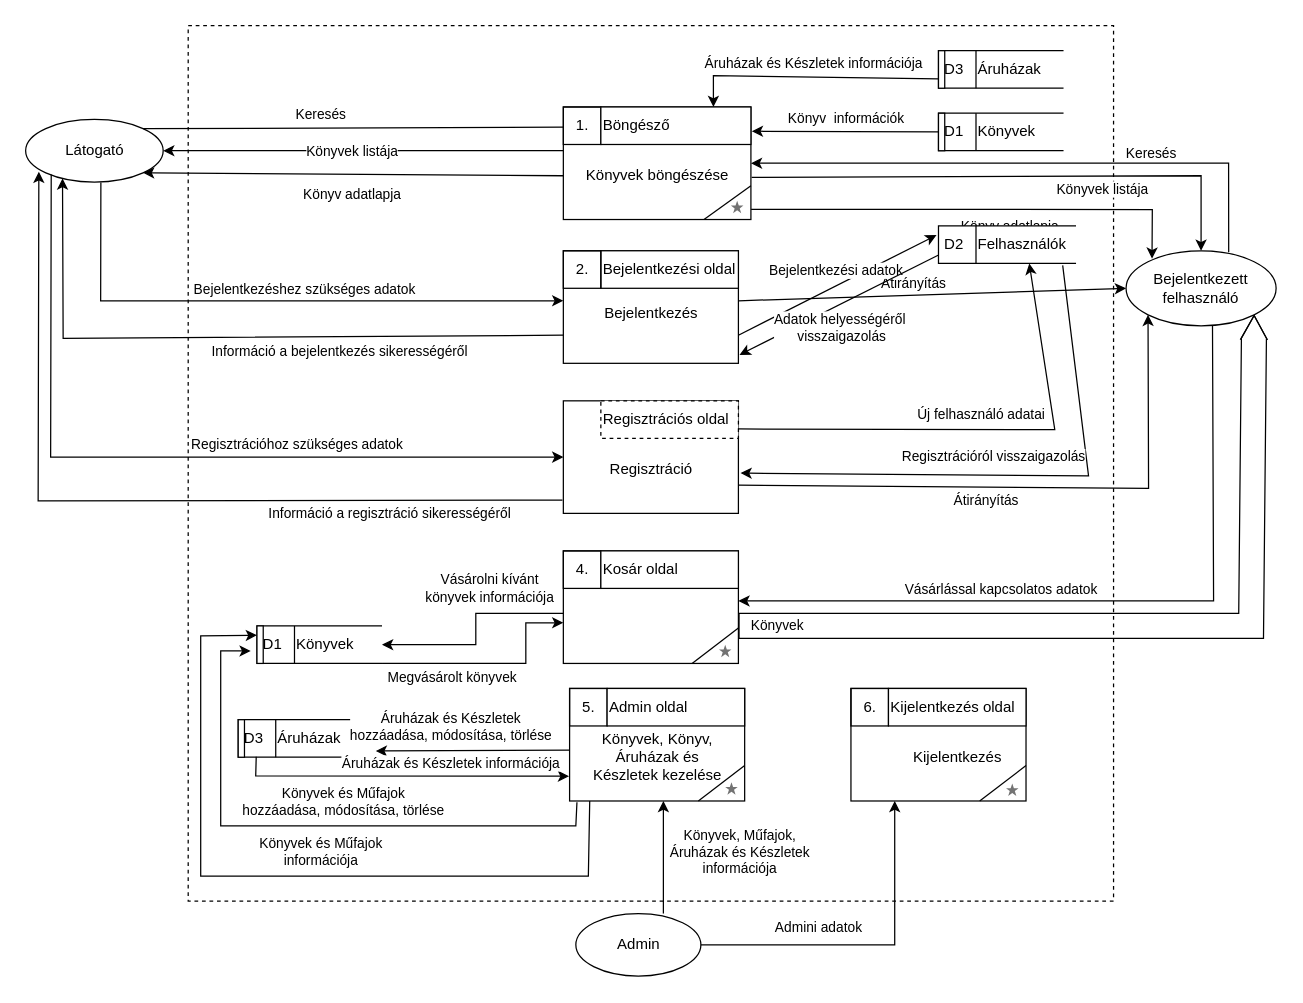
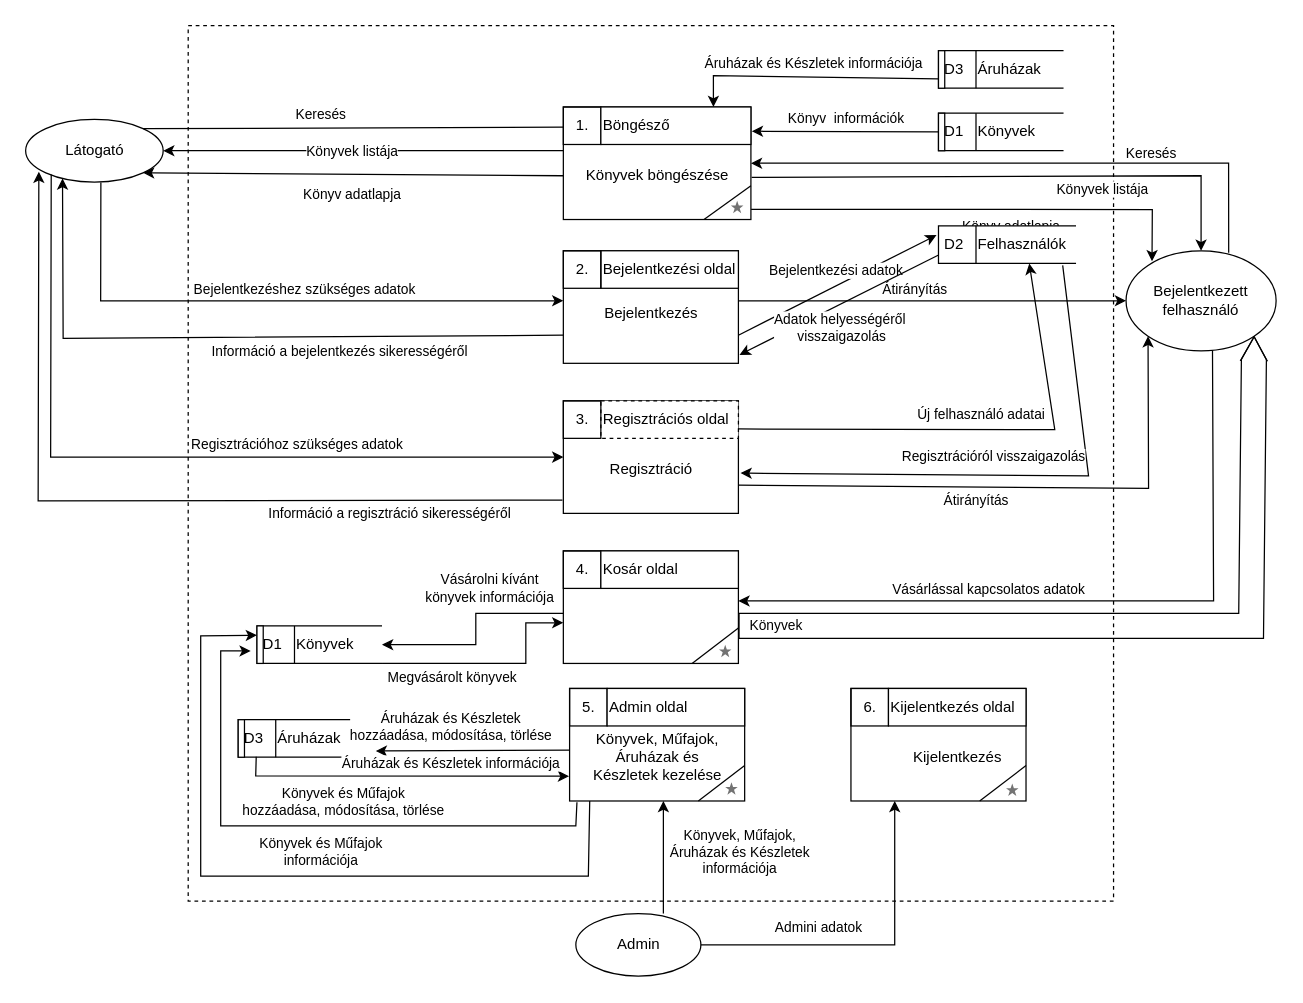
node "Bejelentkezett felhasználó": size 150x75 -> 150x100
node "3.": added
node "Könyvek, Könyv, Áruházak és Készletek kezelése": label "Könyvek, Könyv, Áruházak és Készletek kezelése" -> "Könyvek, Műfajok, Áruházak és Készletek kezelése"
